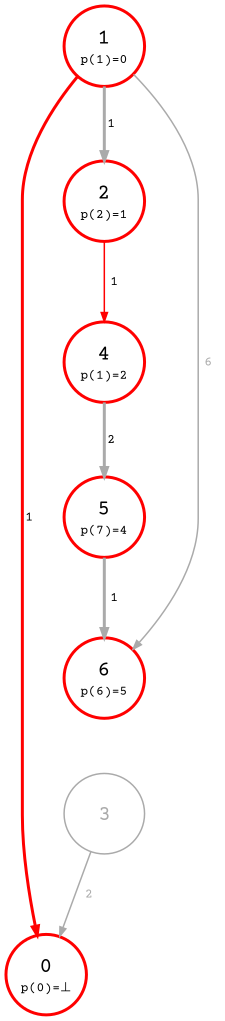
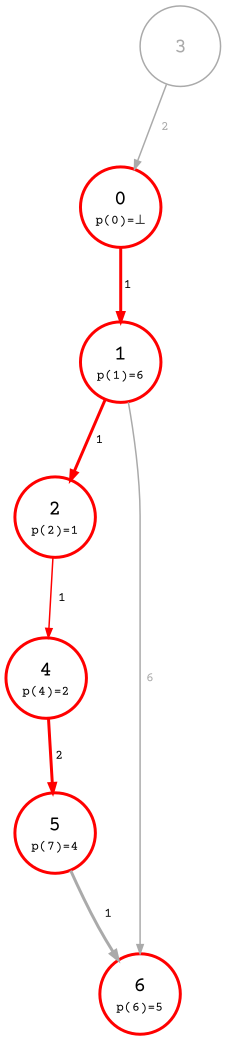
node "1": text "p(1)=0" -> "p(1)=6"
edge "1" -> "2": color #aaaaaa -> red
node "4": text "p(1)=2" -> "p(4)=2"
edge "4" -> "5": color #aaaaaa -> red
edge "1" -> "0": reversed
